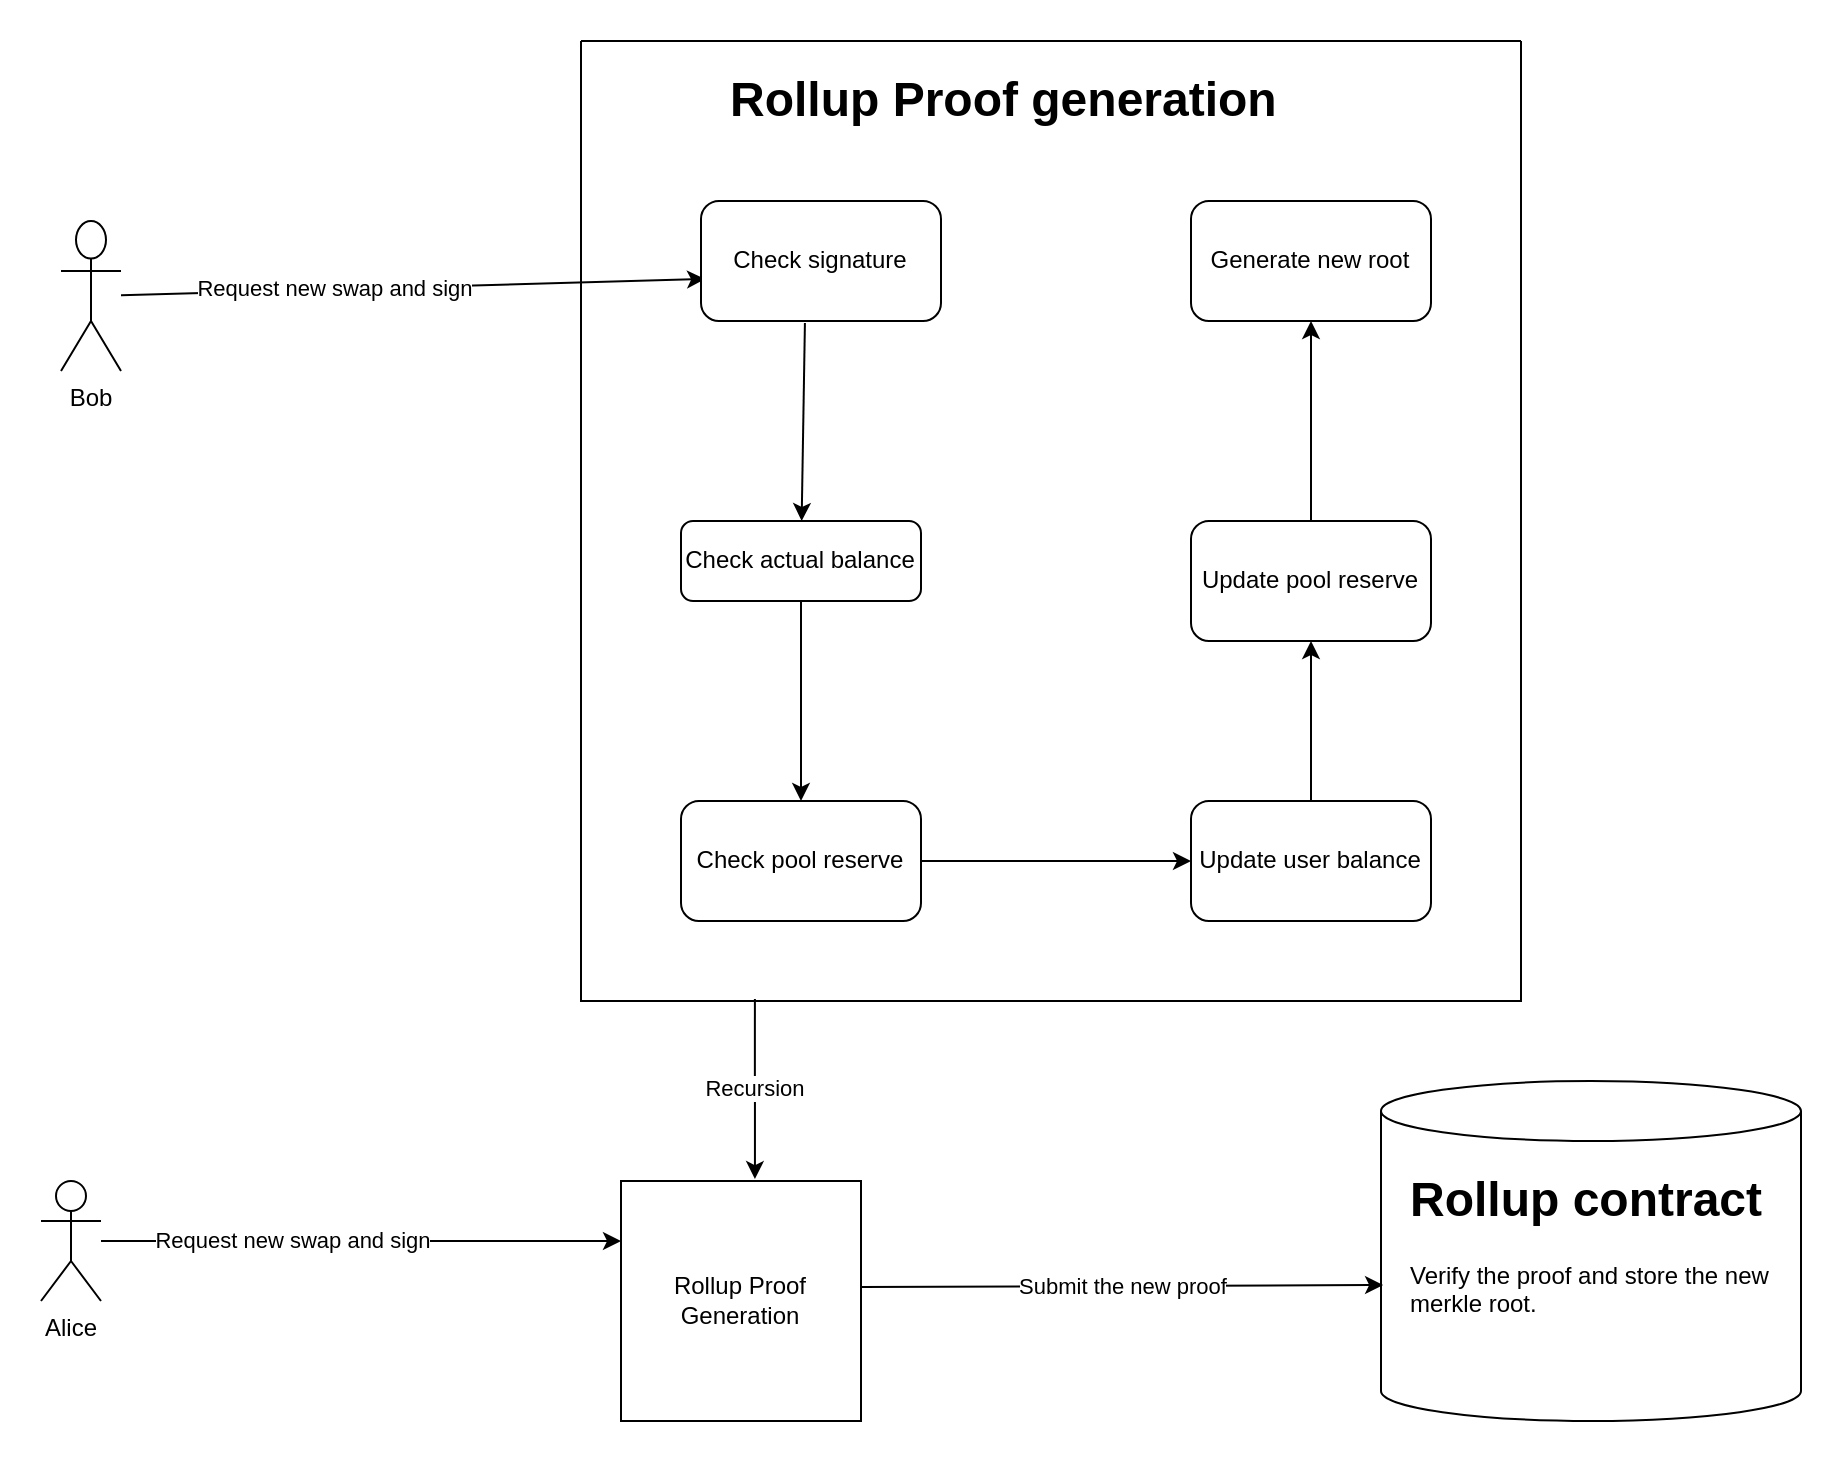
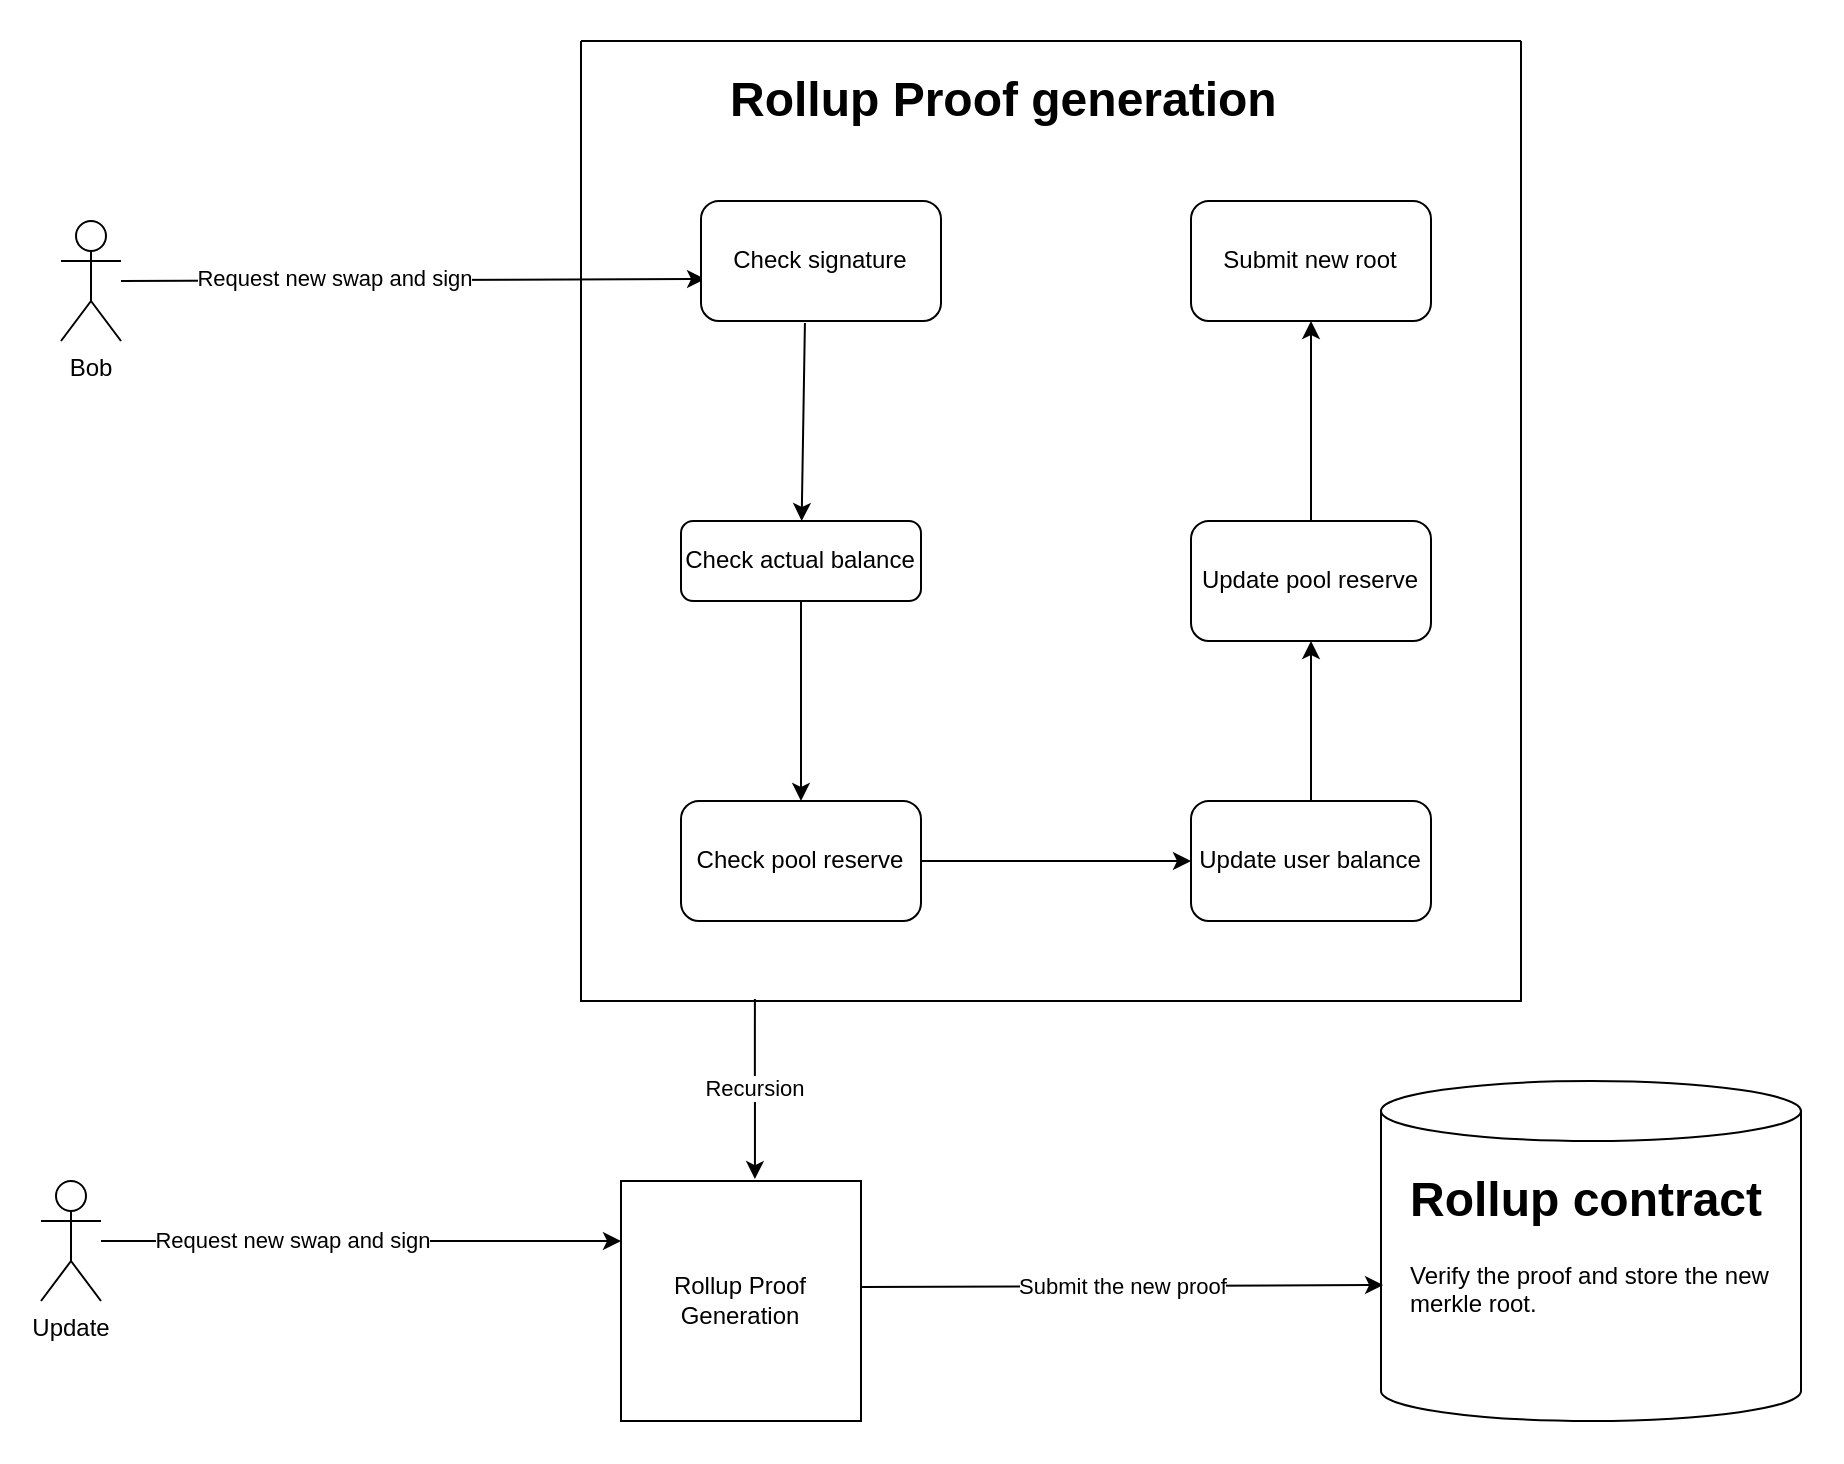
node "Generate new root": label "Generate new root" -> "Submit new root"
node "Bob": size 60x150 -> 60x120
node "Alice": label "Alice" -> "Update"
